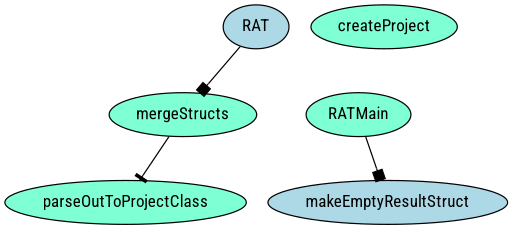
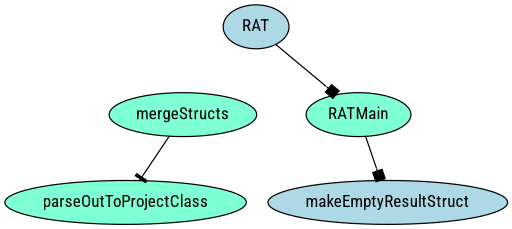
node "createProject": removed
edge "RAT" -> "mergeStructs": now "RAT" -> "RATMain"
